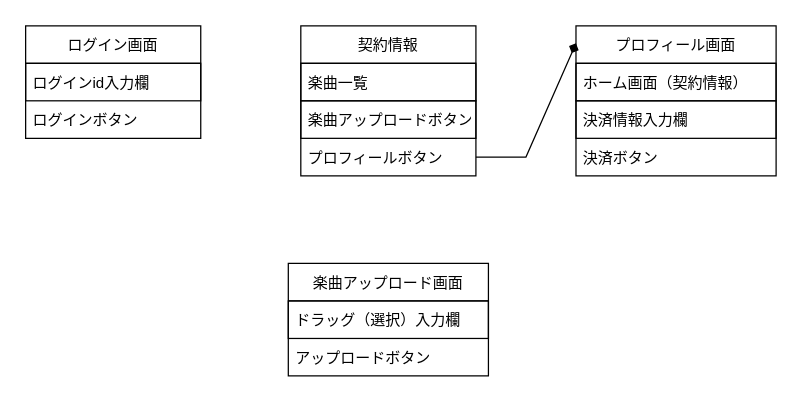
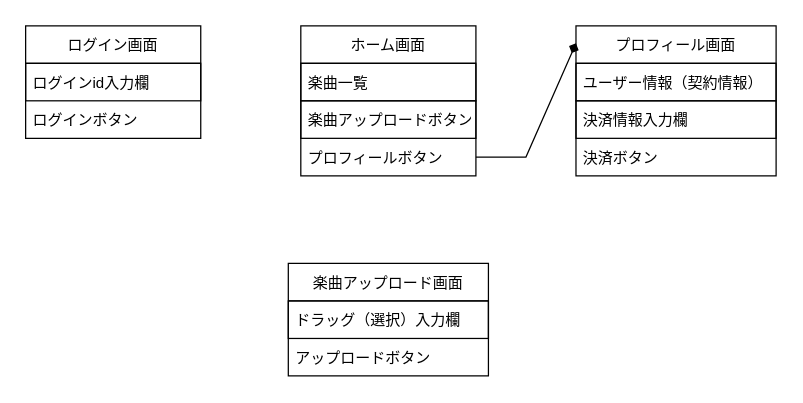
node "契約情報": label "契約情報" -> "ホーム画面"
node "ホーム画面（契約情報）": label "ホーム画面（契約情報）" -> "ユーザー情報（契約情報）"
